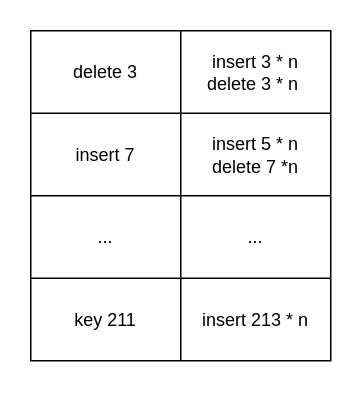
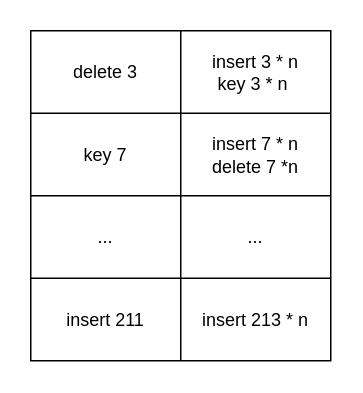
node "insert 3 * n delete 3 * n": label "insert 3 * n delete 3 * n" -> "insert 3 * n key 3 * n"
node "insert 7": label "insert 7" -> "key 7"
node "insert 5 * n delete 7 *n": label "insert 5 * n delete 7 *n" -> "insert 7 * n delete 7 *n"
node "key 211": label "key 211" -> "insert 211"
